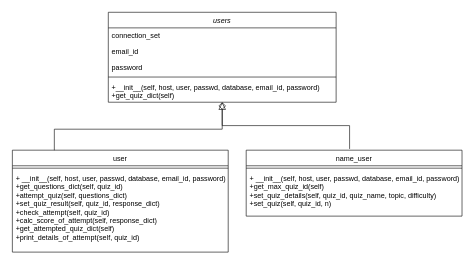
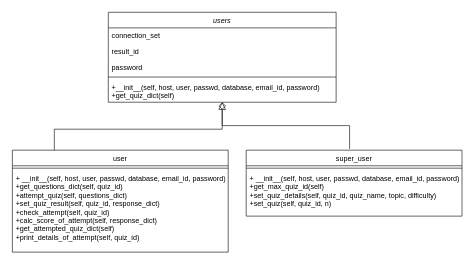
node "email_id": label "email_id" -> "result_id"
node "name_user": label "name_user" -> "super_user"
